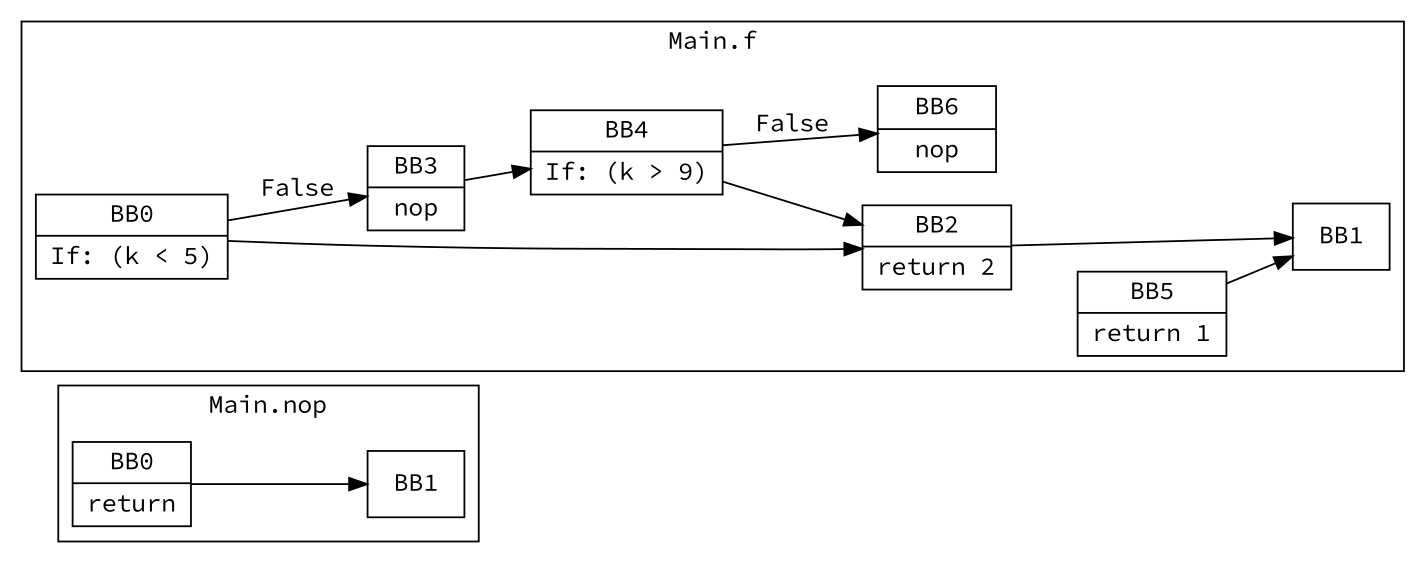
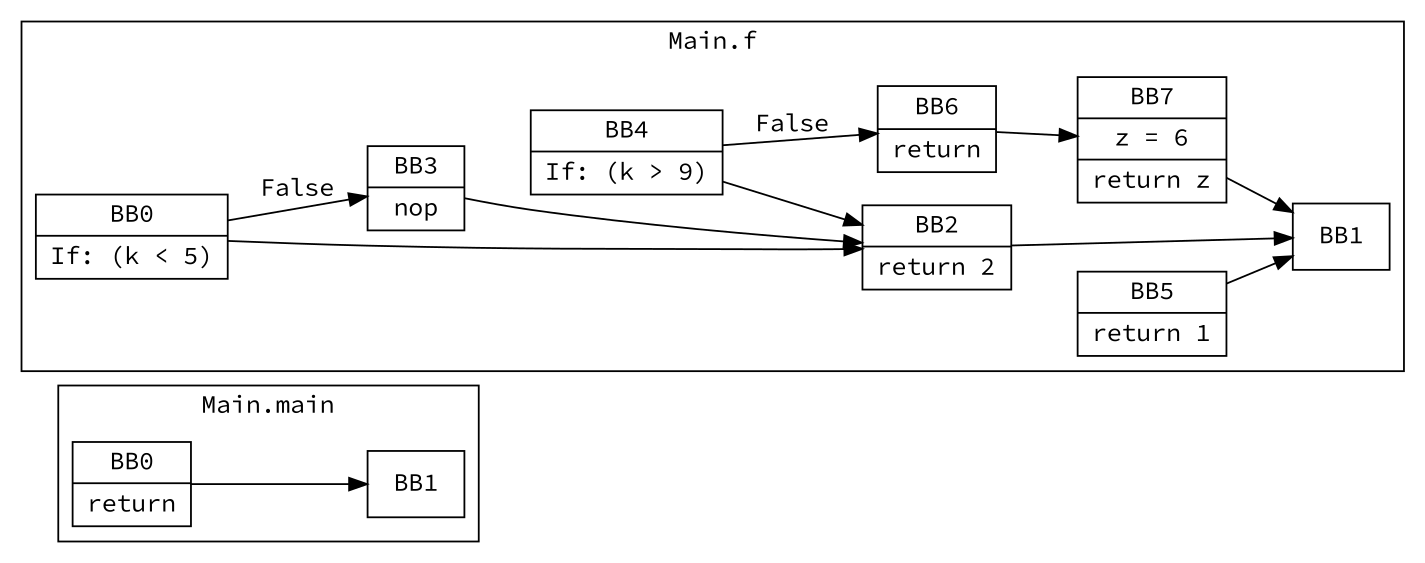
node "BB7": added
node "BB6": text "nop" -> "return"
edge "BB3" -> "BB4": now "BB3" -> "BB2"
cluster "Main.nop": label "Main.nop" -> "Main.main"
